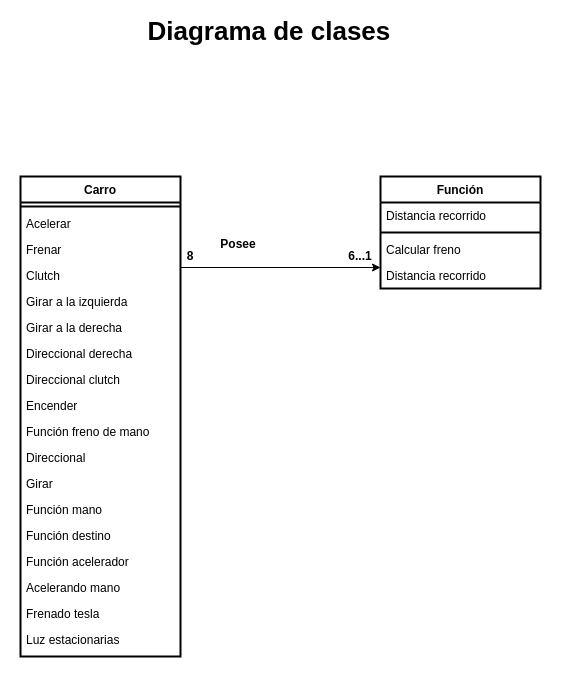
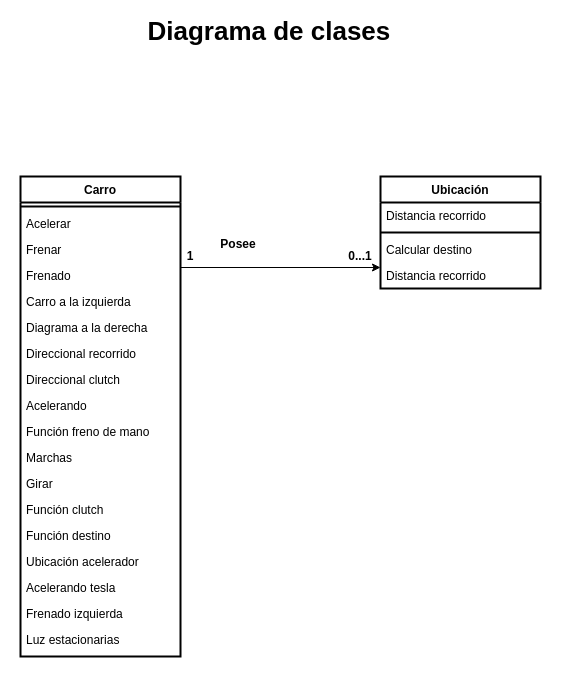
node "Función": label "Función" -> "Ubicación"
node "Calcular freno": label "Calcular freno" -> "Calcular destino"
node "8": label "8" -> "1"
node "6...1": label "6...1" -> "0...1"
node "Clutch": label "Clutch" -> "Frenado"
node "Girar a la izquierda": label "Girar a la izquierda" -> "Carro a la izquierda"
node "Girar a la derecha": label "Girar a la derecha" -> "Diagrama a la derecha"
node "Direccional derecha": label "Direccional derecha" -> "Direccional recorrido"
node "Encender": label "Encender" -> "Acelerando"
node "Direccional": label "Direccional" -> "Marchas"
node "Función mano": label "Función mano" -> "Función clutch"
node "Función acelerador": label "Función acelerador" -> "Ubicación acelerador"
node "Acelerando mano": label "Acelerando mano" -> "Acelerando tesla"
node "Frenado tesla": label "Frenado tesla" -> "Frenado izquierda"
